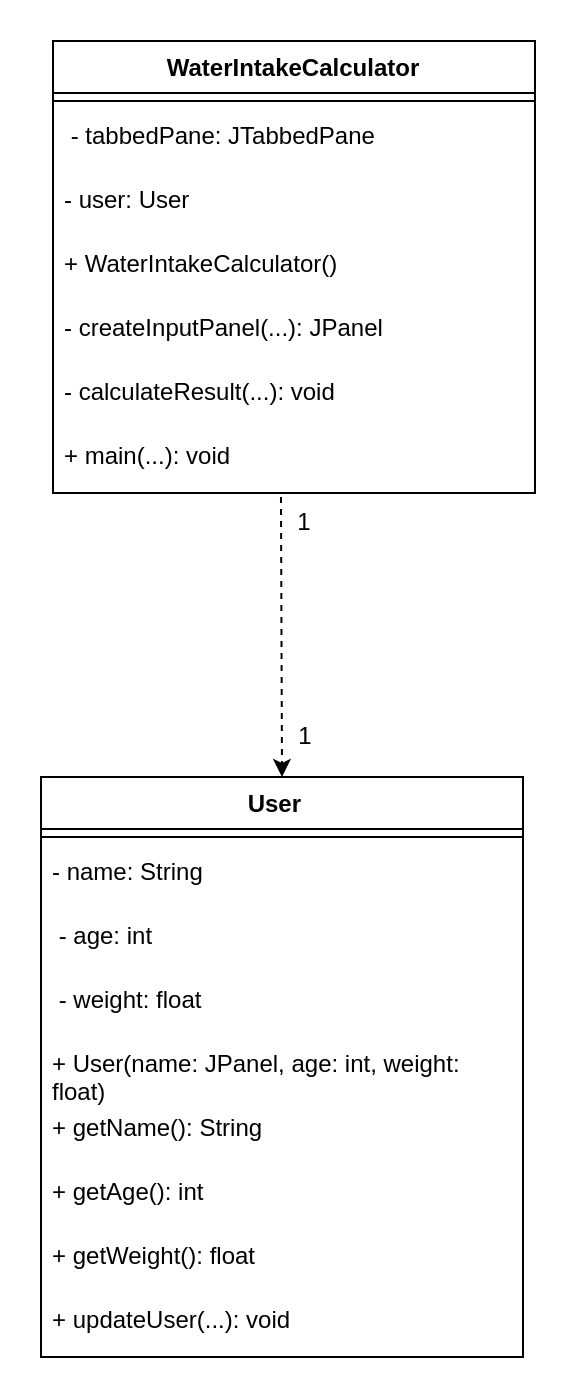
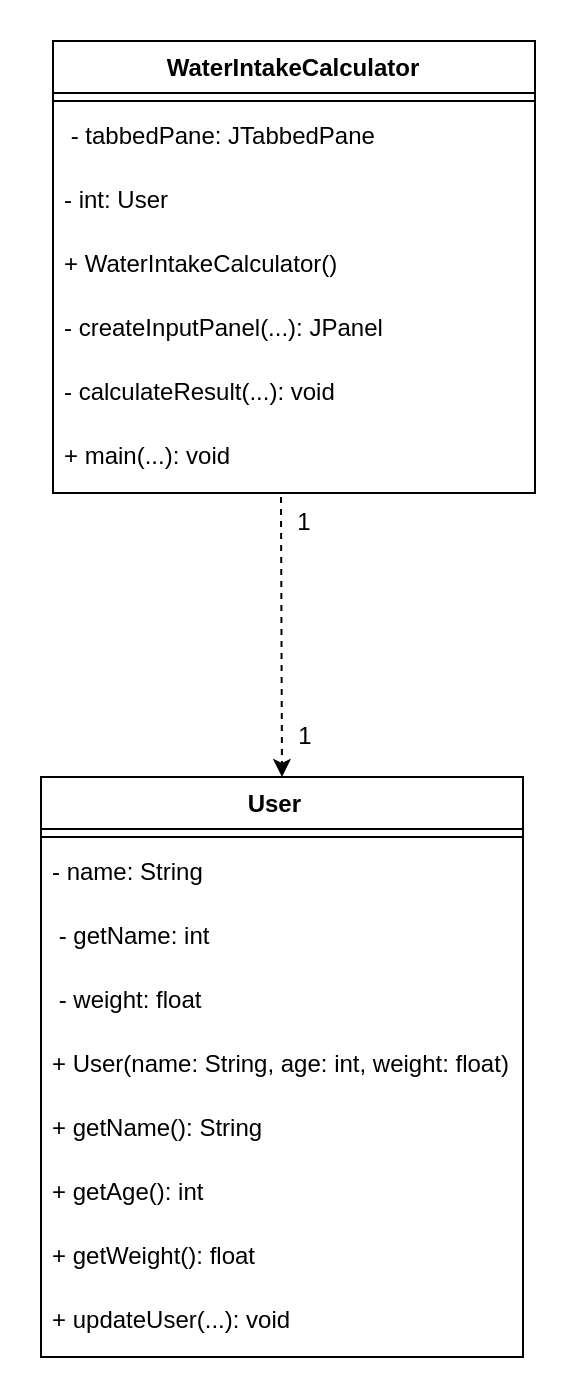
node "- user: User": label "- user: User" -> "- int: User"
node "- age: int": label "- age: int" -> "- getName: int"
node "+ User(name: JPanel, age: int, weight: float)": label "+ User(name: JPanel, age: int, weight: float)" -> "+ User(name: String, age: int, weight: float)"
